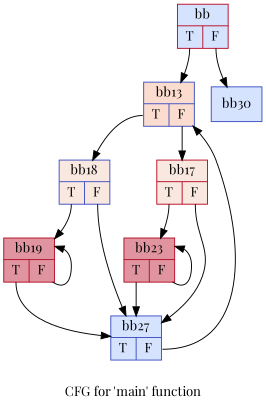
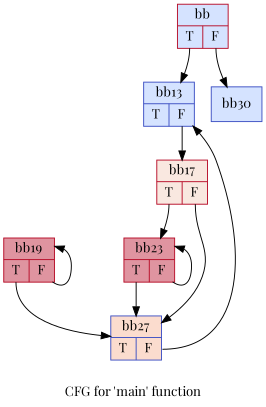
node "bb13": fillcolor #f7af9170 -> #a1c0ff70
node "bb18": removed
node "bb27": fillcolor #a1c0ff70 -> #f7af9170
